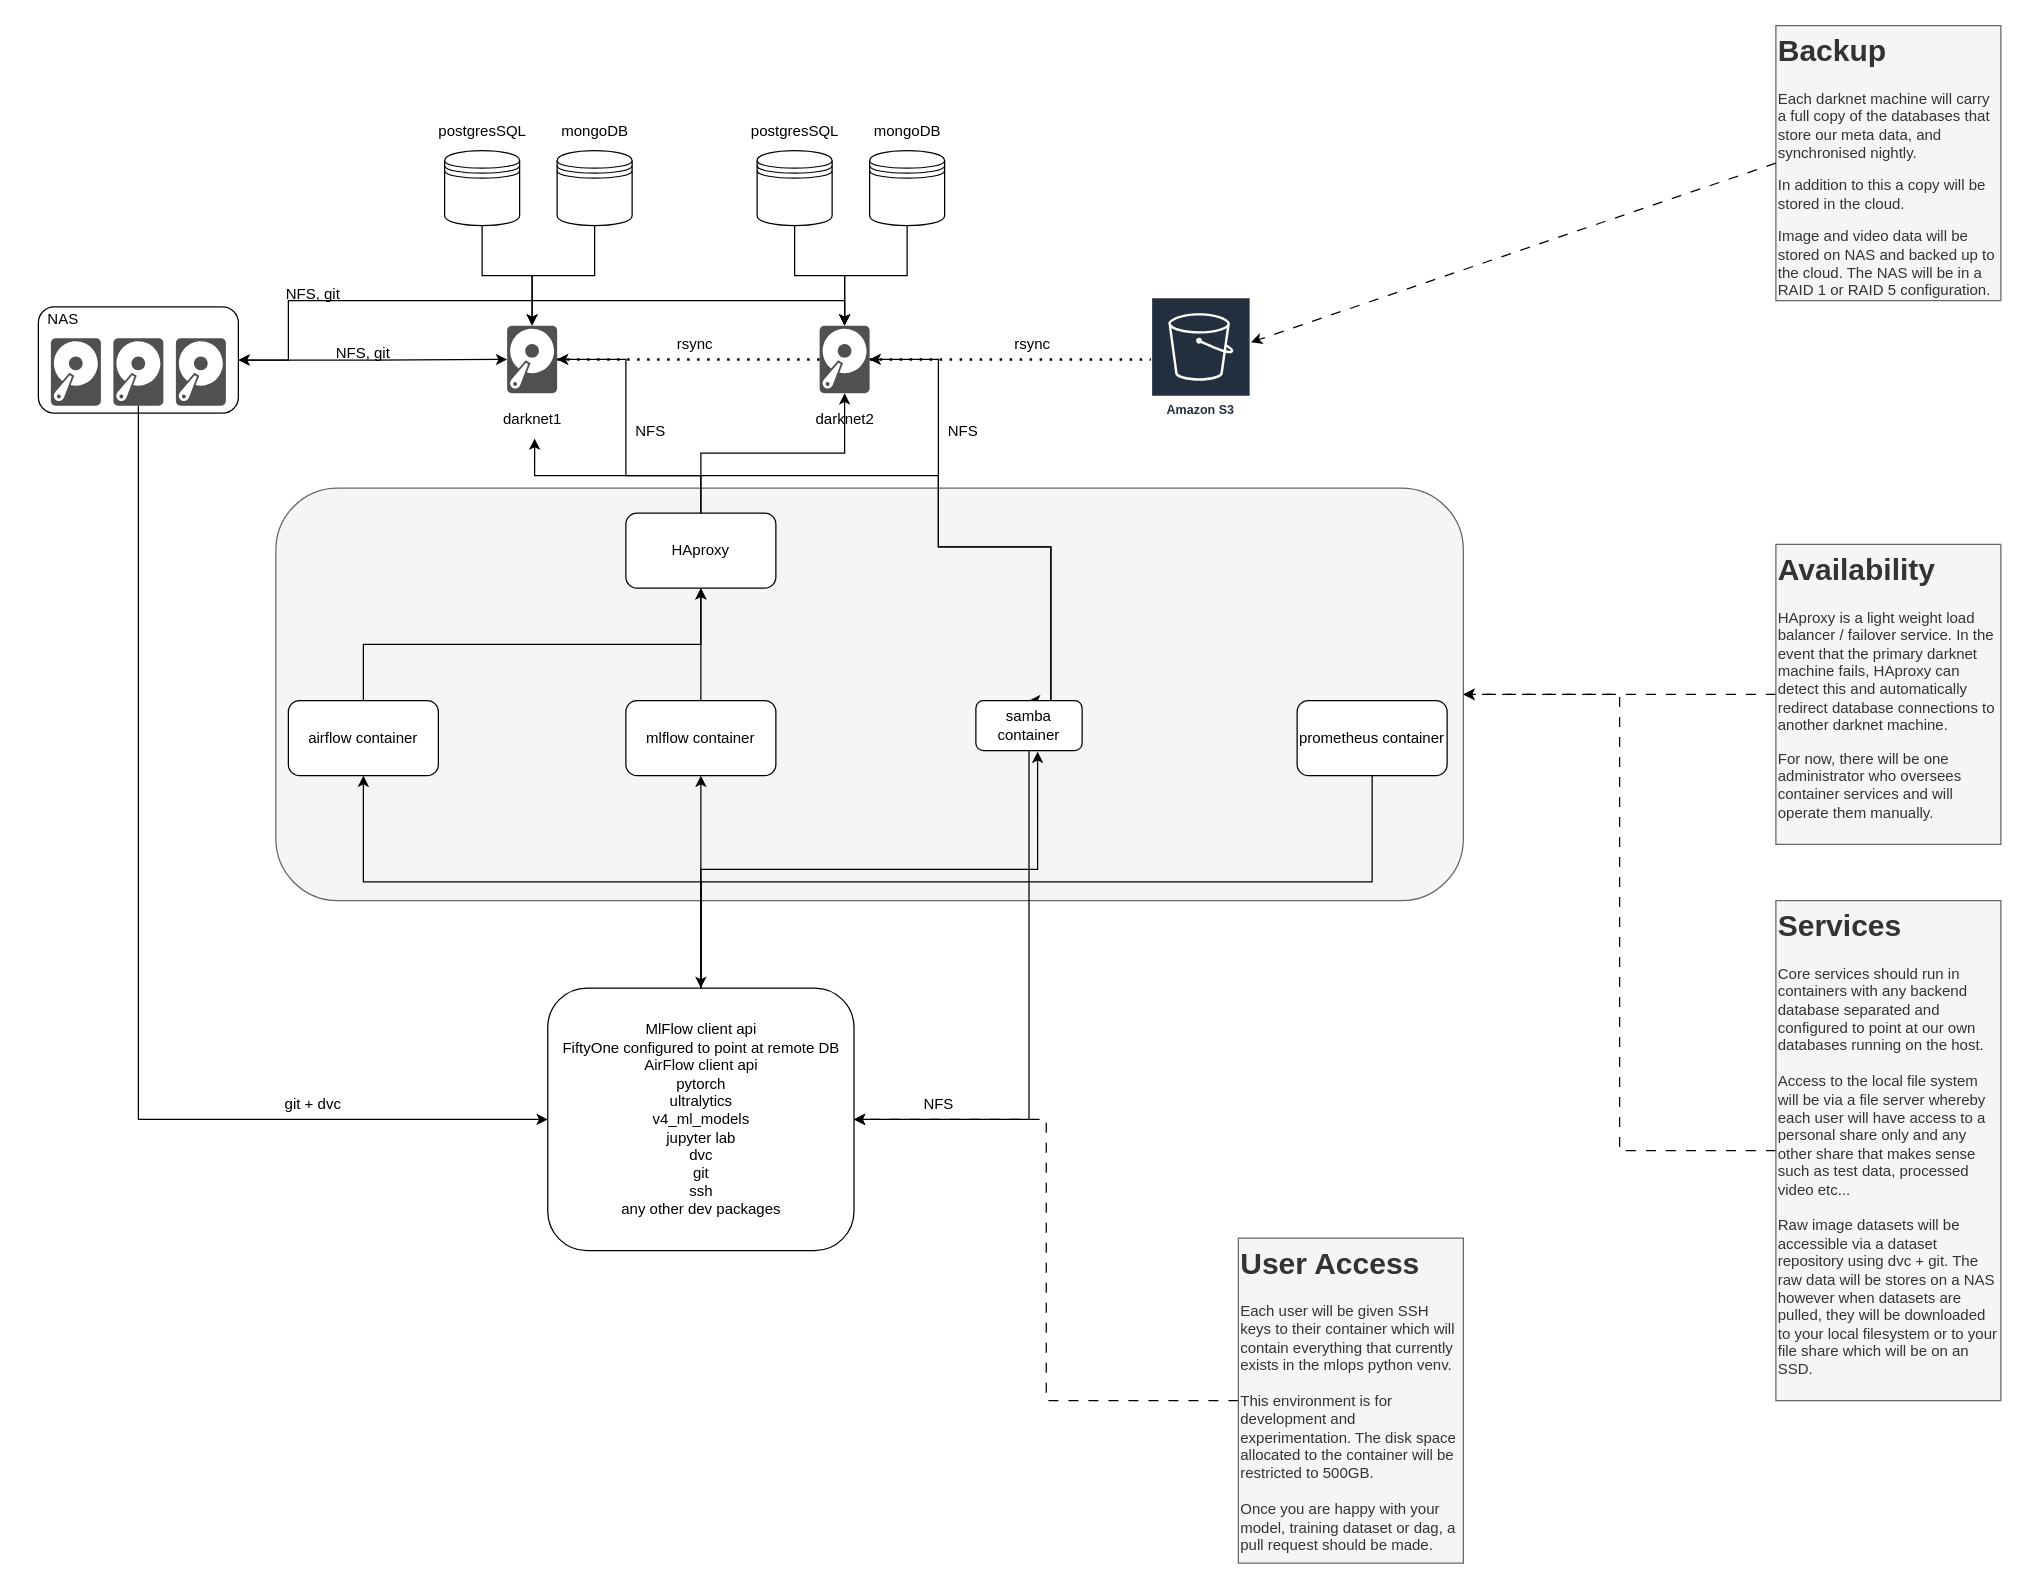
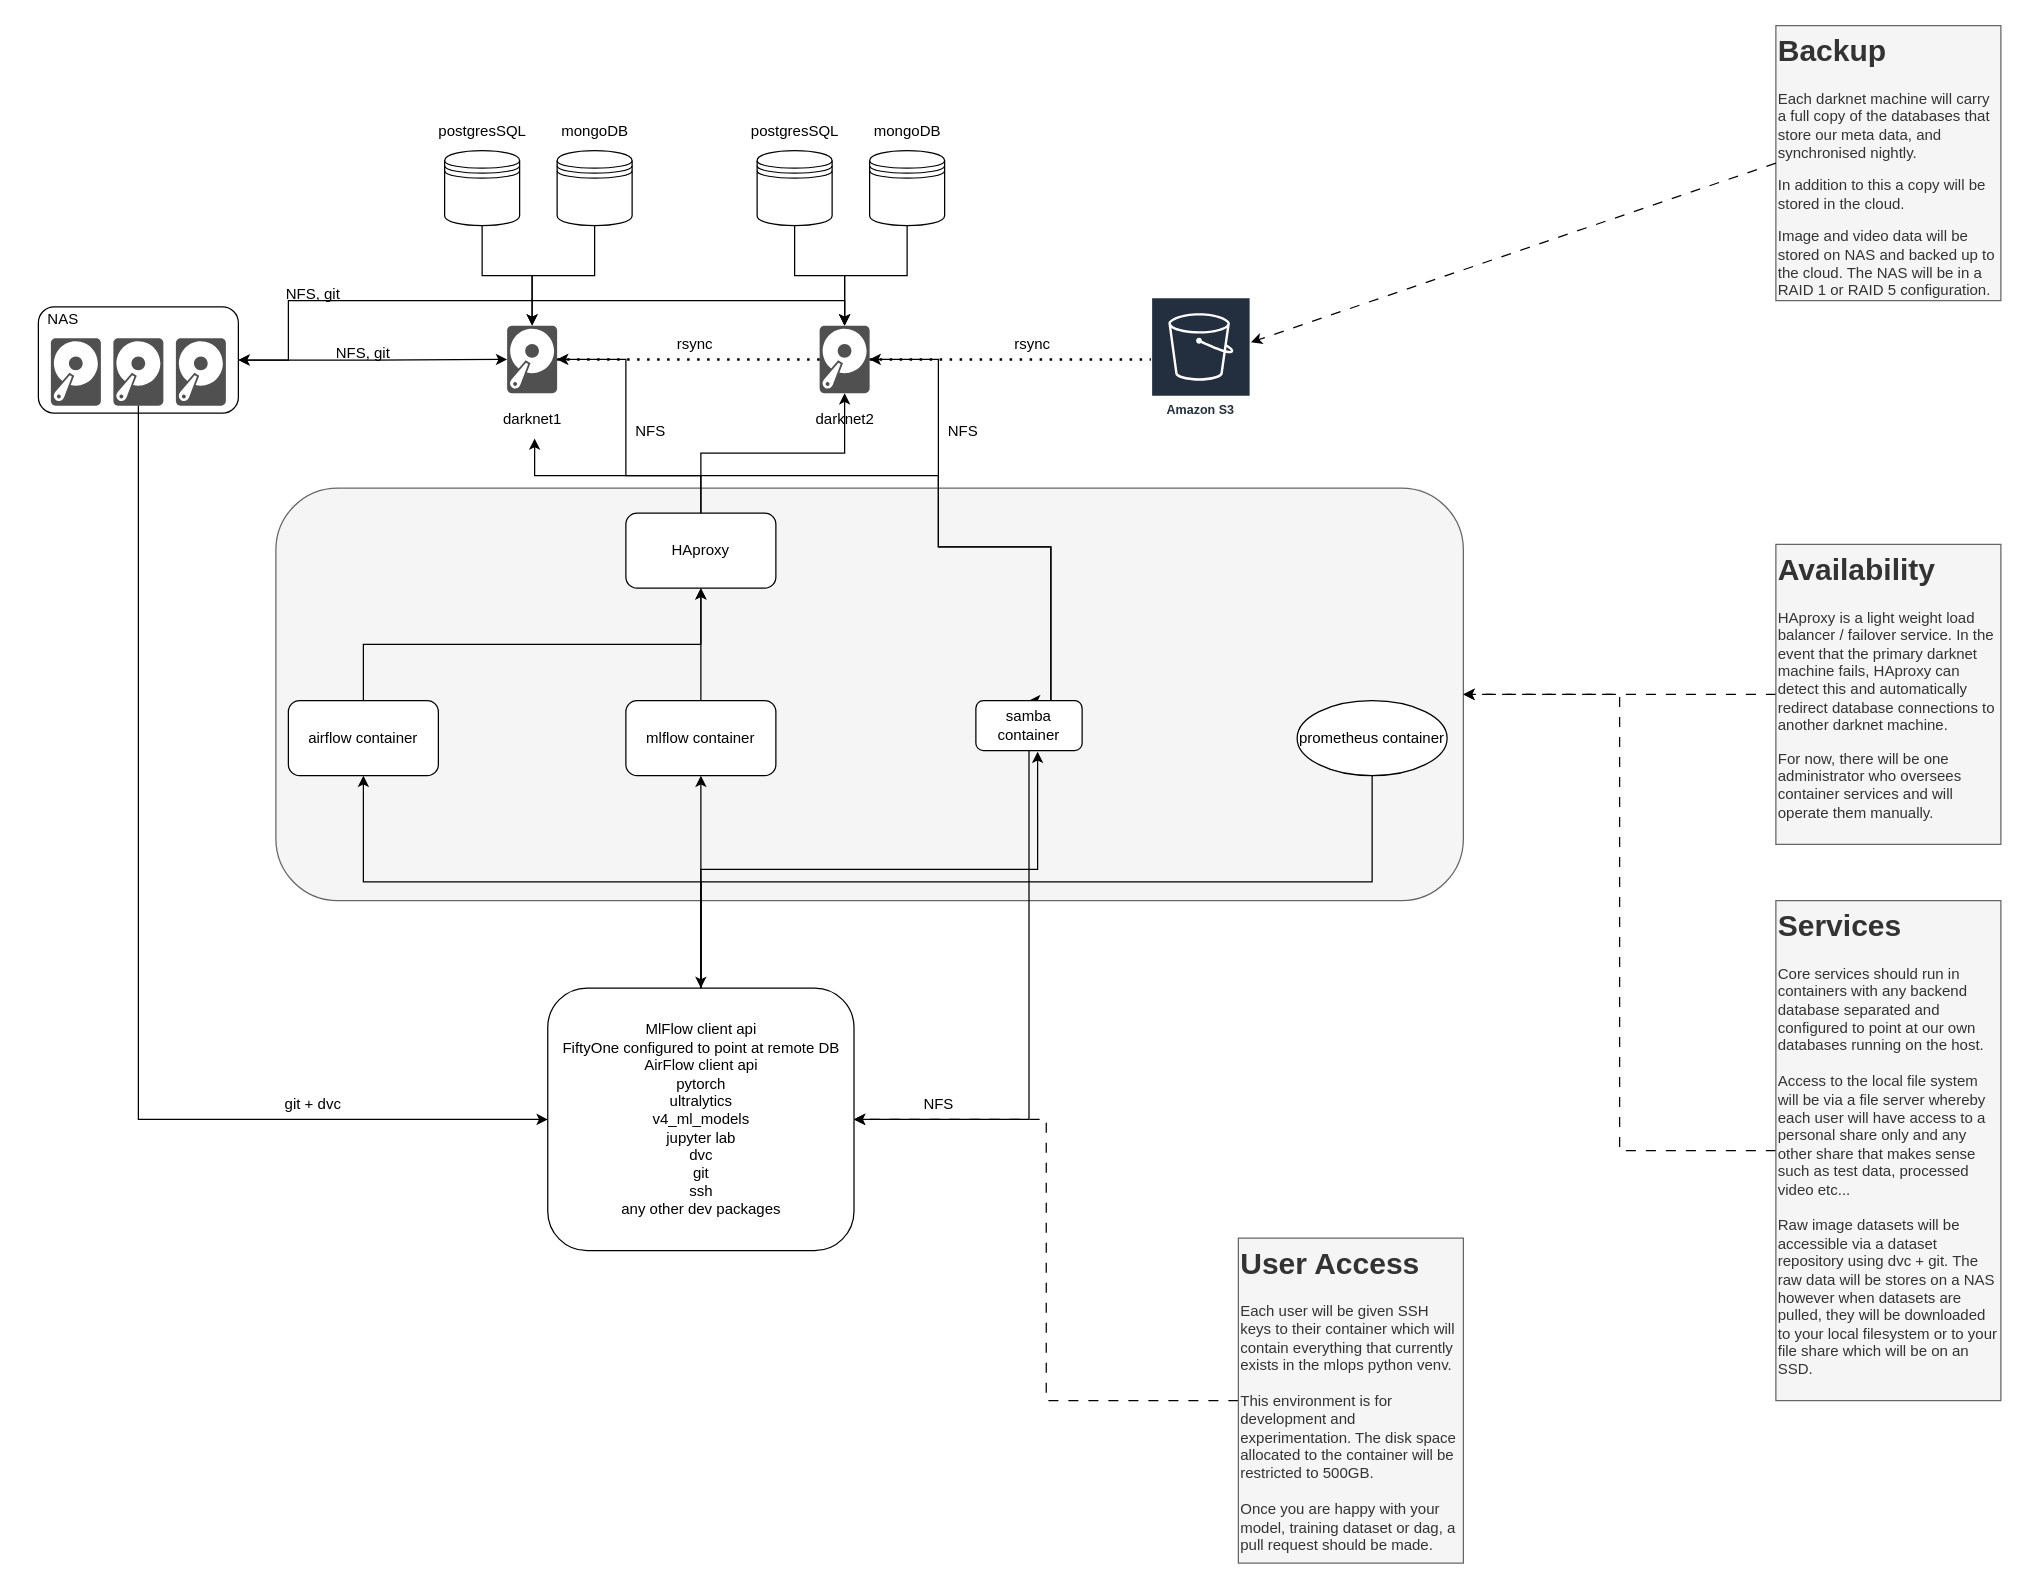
node "prometheus container": shape rounded rectangle -> ellipse
